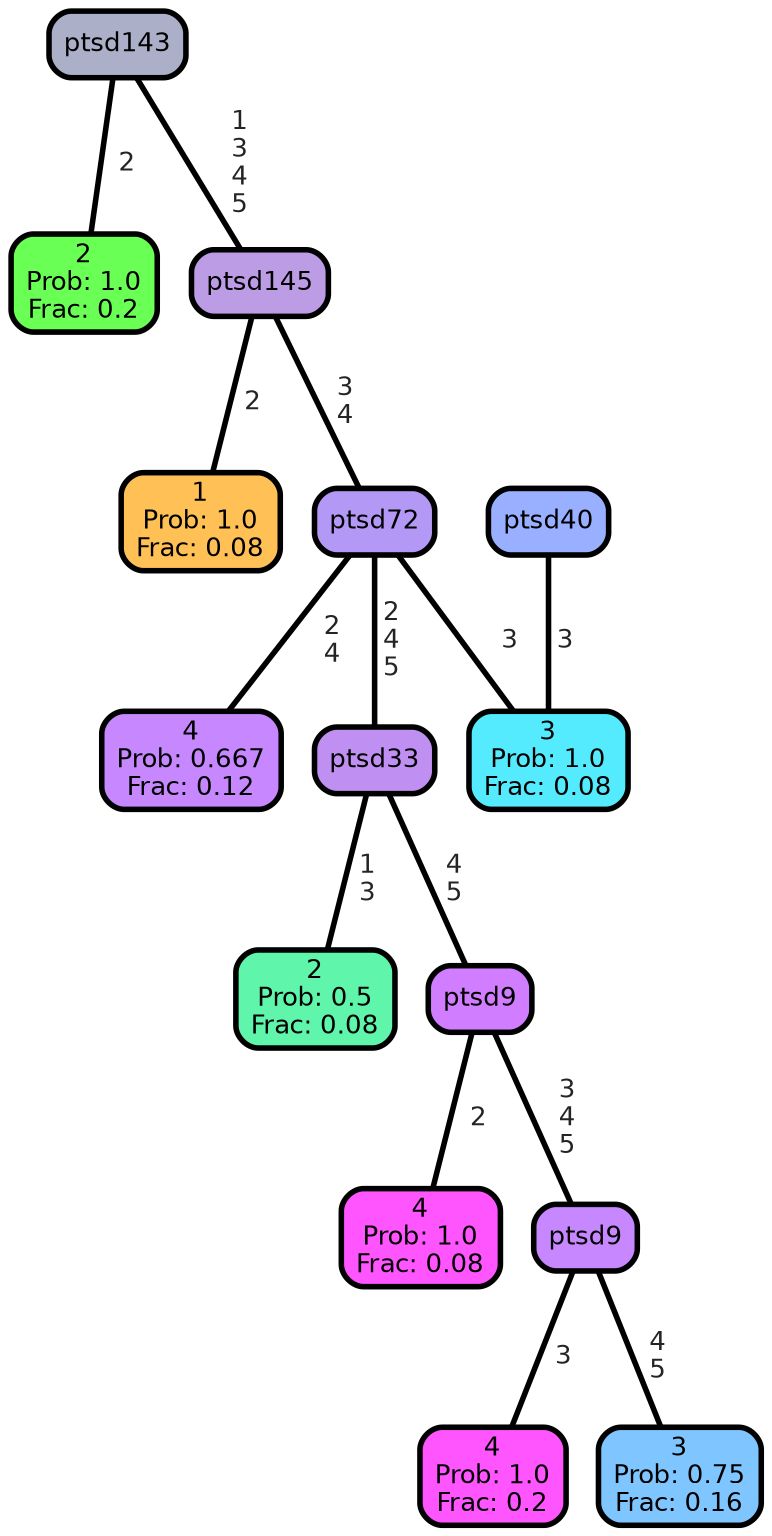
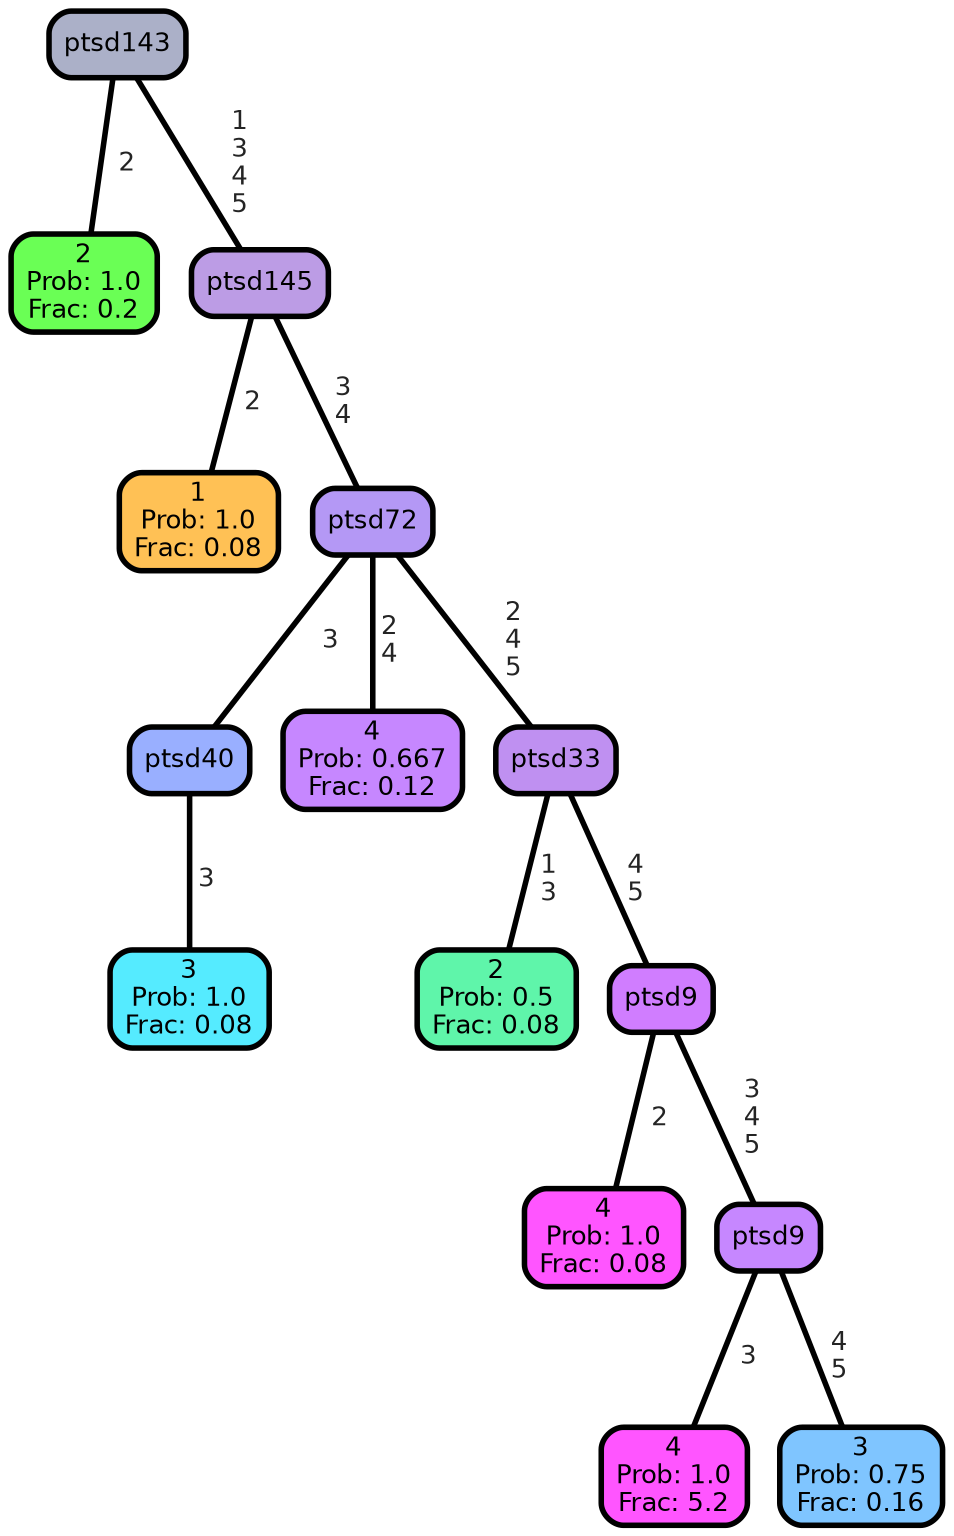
edge "ptsd72" -- "3 Prob: 1.0 Frac: 0.08": now "ptsd72" -- "ptsd40"
node "4 Prob: 1.0 Frac: 0.2": label "4 Prob: 1.0 Frac: 0.2" -> "4 Prob: 1.0 Frac: 5.2"
